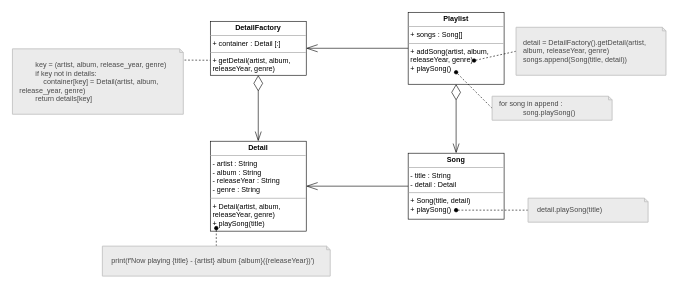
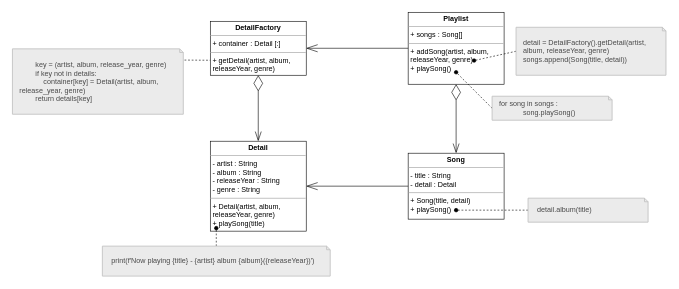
node "for song in append : song.playSong()": label "for song in append : song.playSong()" -> "for song in songs : song.playSong()"
node "detail.playSong(title)": label "detail.playSong(title)" -> "detail.album(title)"
